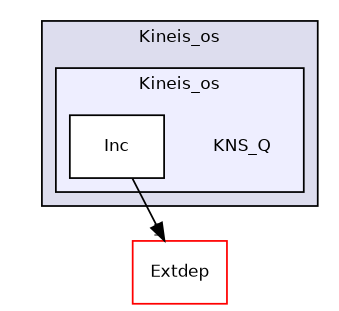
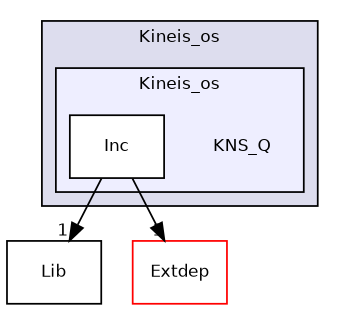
node "Lib": added
